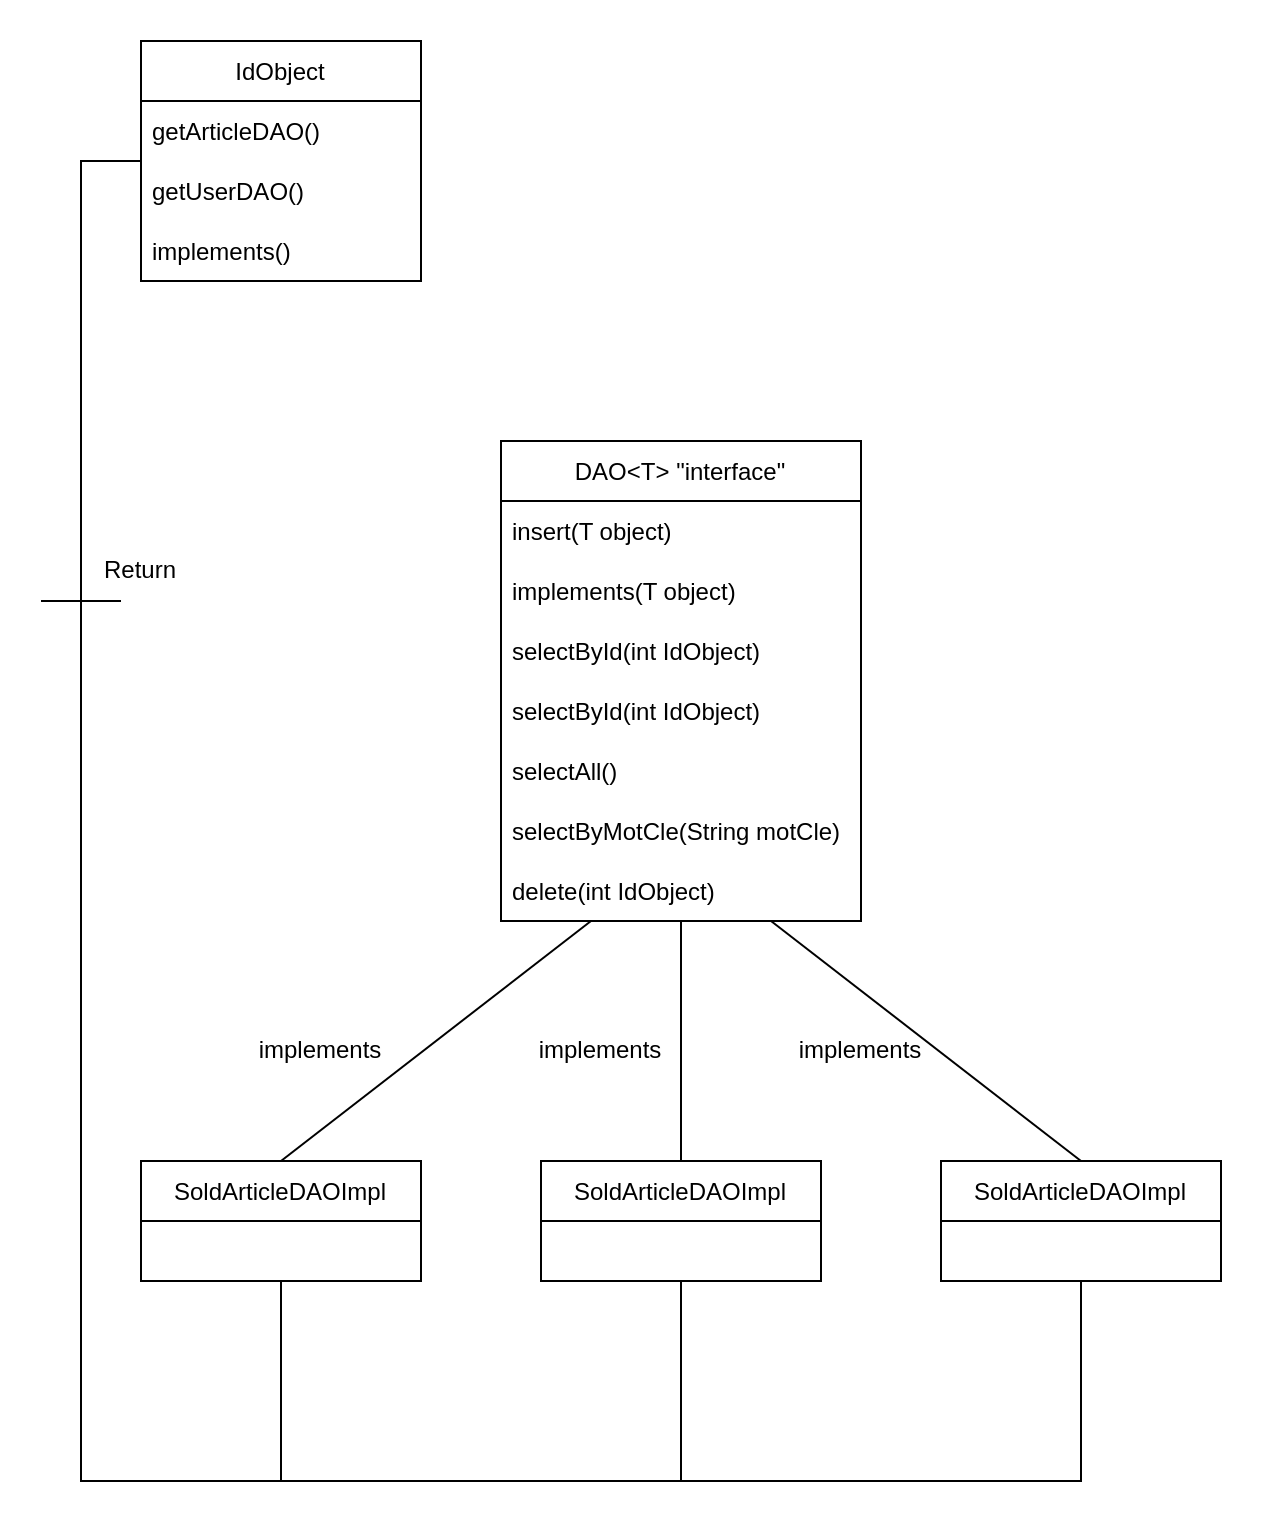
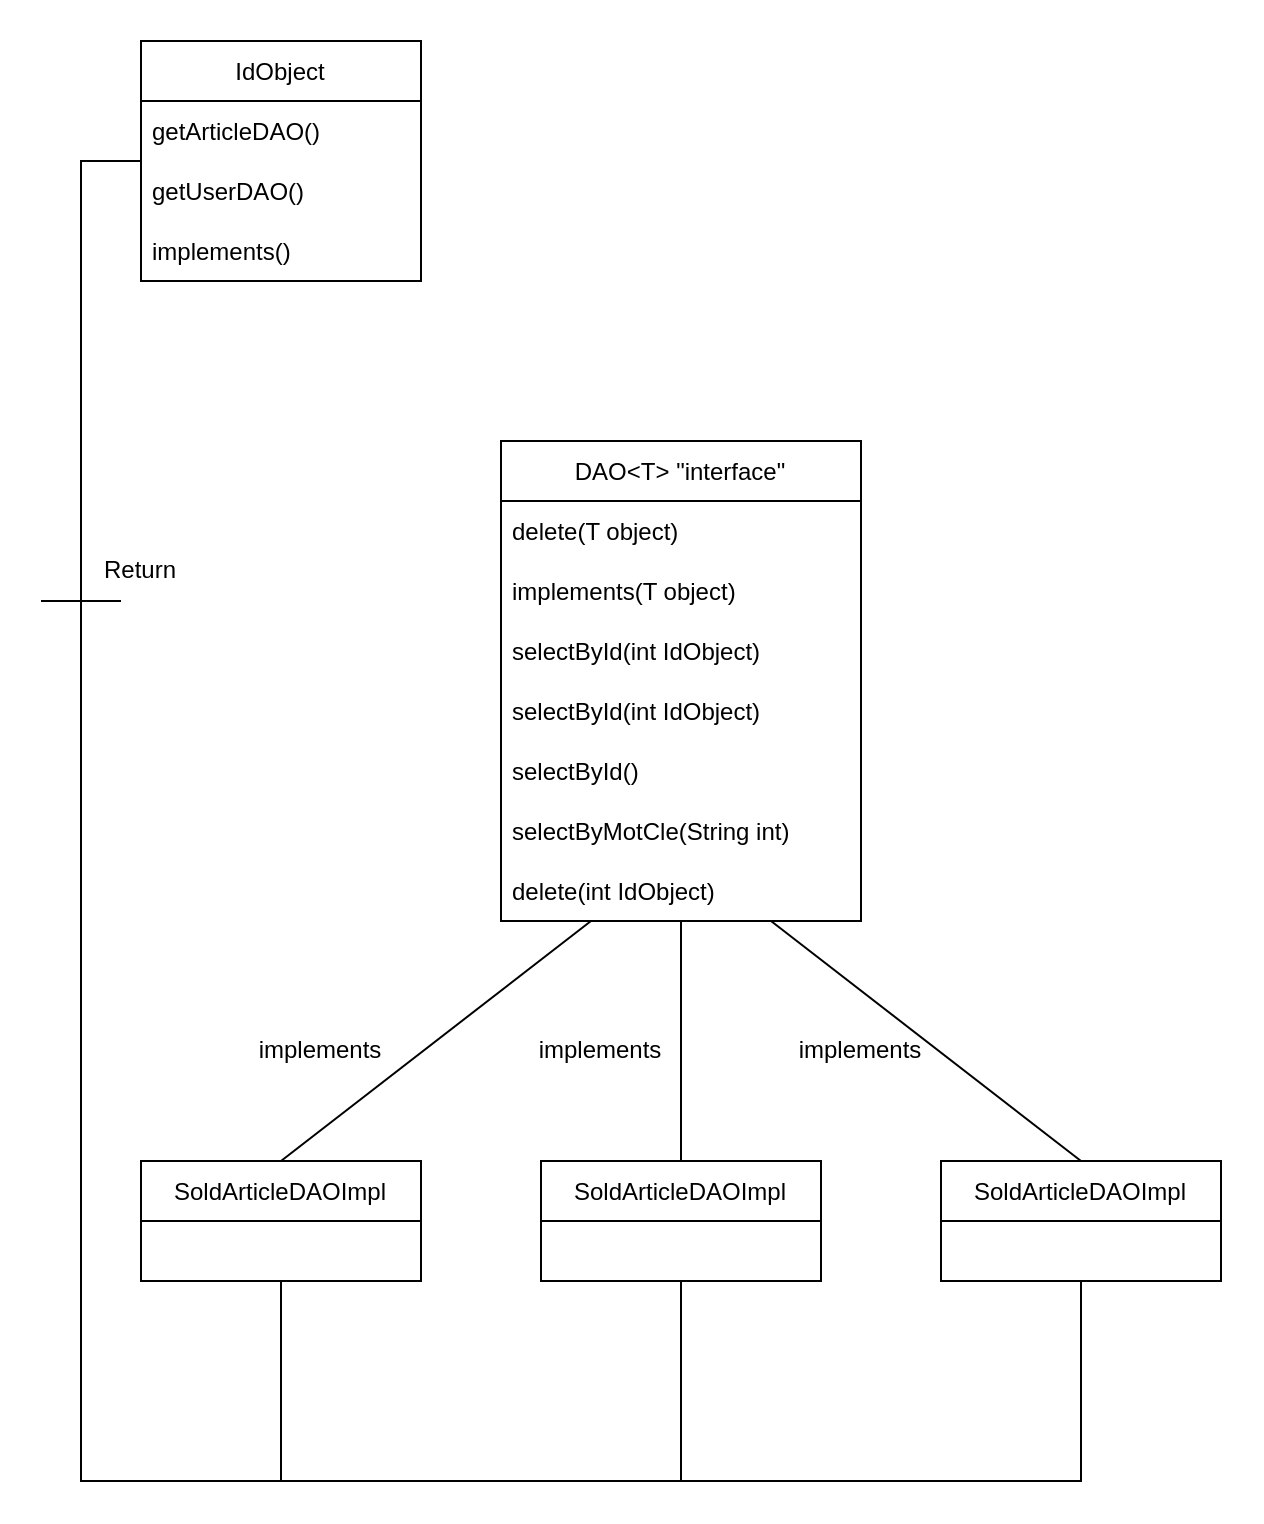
node "insert(T object)": label "insert(T object)" -> "delete(T object)"
node "selectAll()": label "selectAll()" -> "selectById()"
node "selectByMotCle(String motCle)": label "selectByMotCle(String motCle)" -> "selectByMotCle(String int)"
